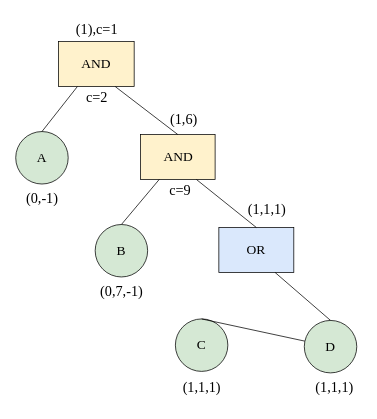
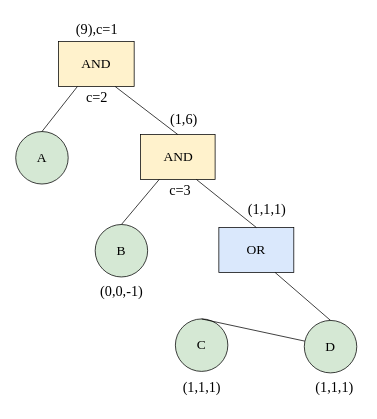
node "(1),c=1": label "(1),c=1" -> "(9),c=1"
node "c=9": label "c=9" -> "c=3"
node "(0,-1)": removed
node "(0,7,-1)": label "(0,7,-1)" -> "(0,0,-1)"
